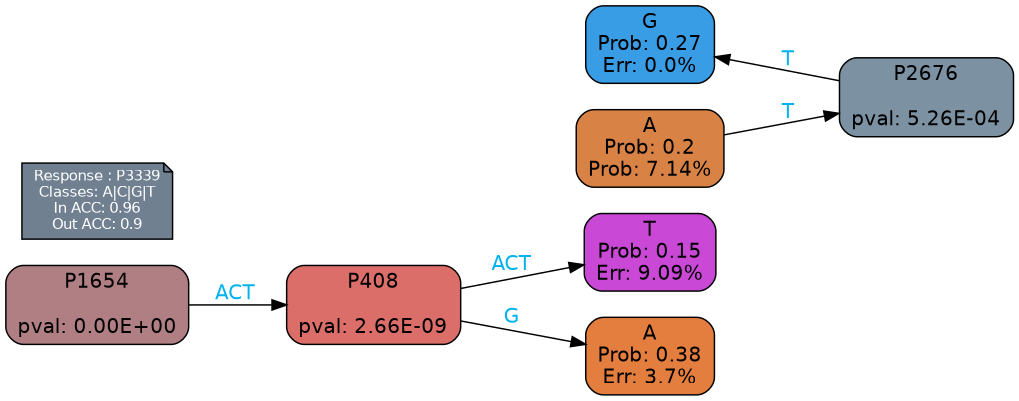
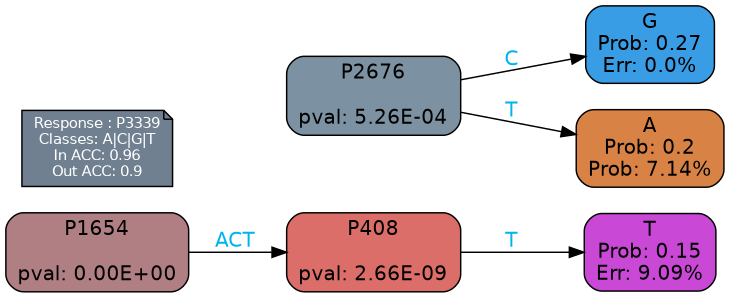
edge "P2676 pval: 5.26E-04" -> "G Prob: 0.27 Err: 0.0%": label "T" -> "C"
edge "A Prob: 0.2 Prob: 7.14%" -> "P2676 pval: 5.26E-04": reversed
edge "P408 pval: 2.66E-09" -> "T Prob: 0.15 Err: 9.09%": label "ACT" -> "T"
node "A Prob: 0.38 Err: 3.7%": removed
